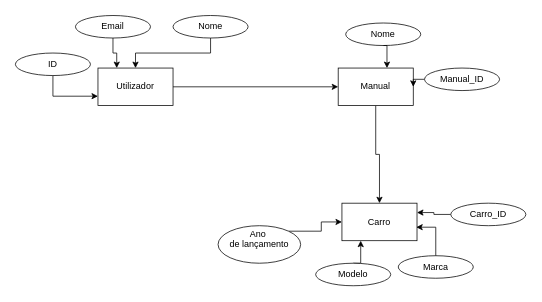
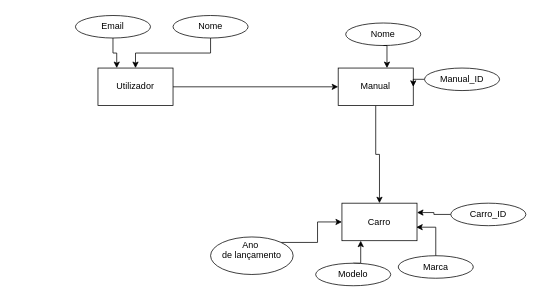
node "ID": removed
edge "ID" -> "Utilizador": removed
node "Ano de lançamento": moved (259, 244) -> (252, 255)
